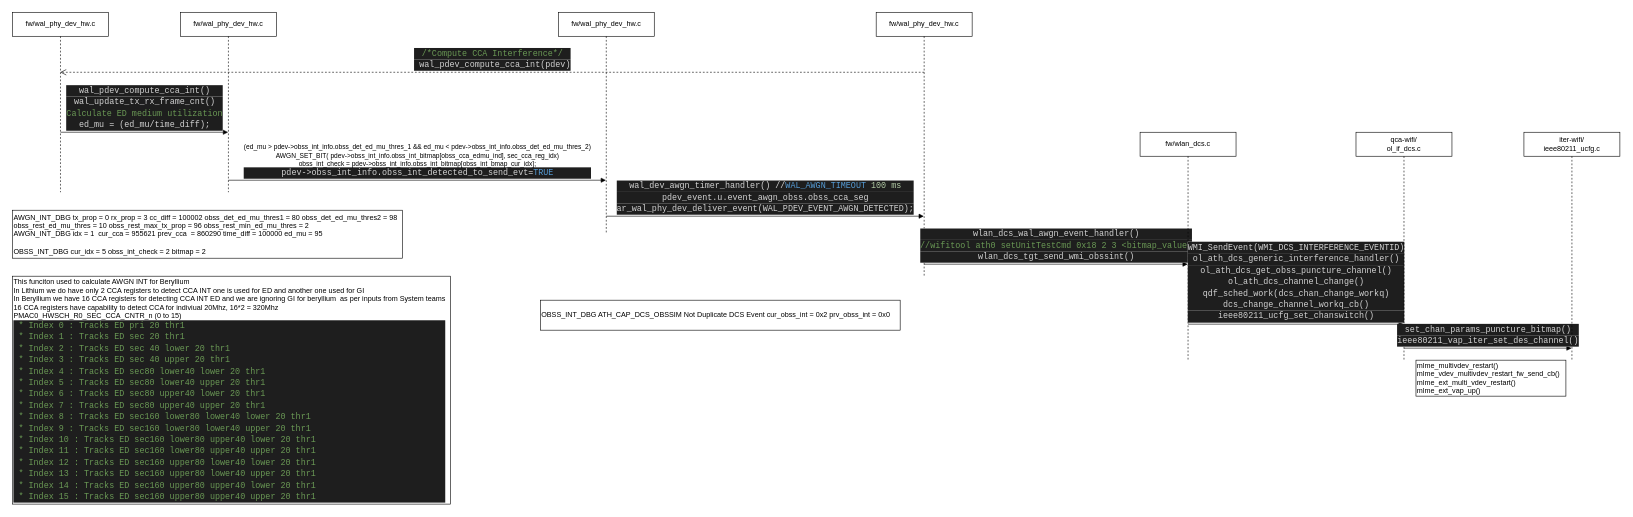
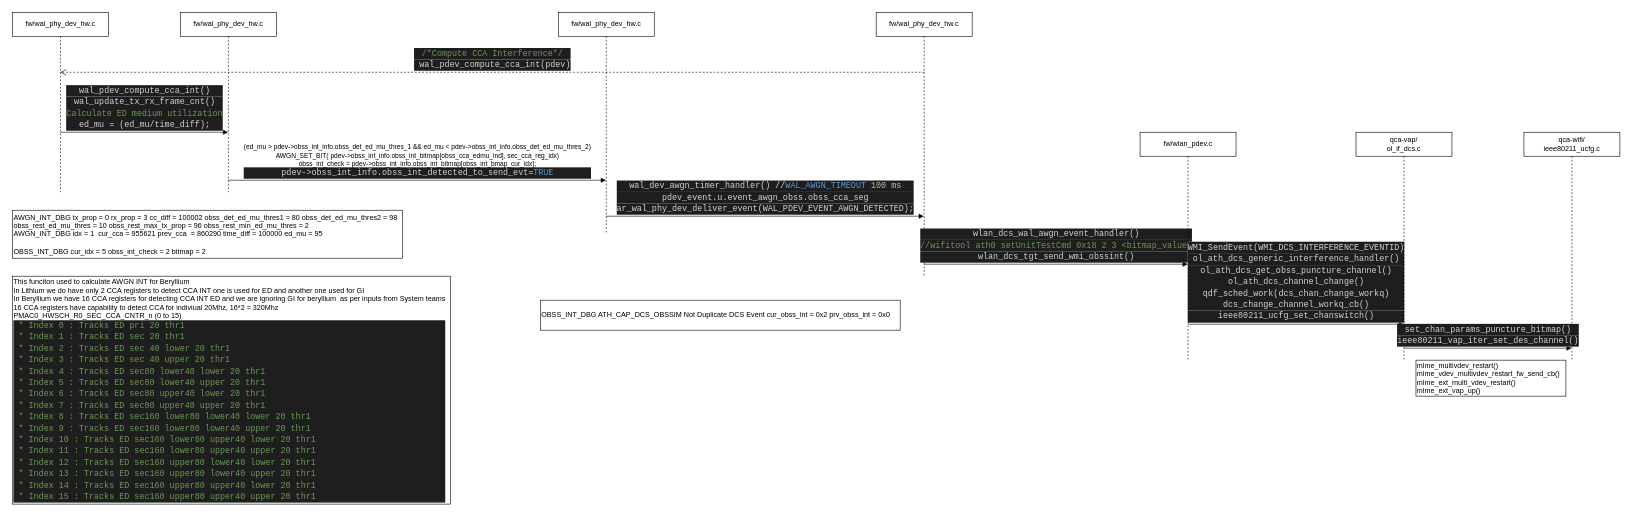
node "fw/wlan_dcs.c": label "fw/wlan_dcs.c" -> "fw/wlan_pdev.c"
node "qca-wifi/ ol_if_dcs.c": label "qca-wifi/ ol_if_dcs.c" -> "qca-vap/ ol_if_dcs.c"
node "iter-wifi/ ieee80211_ucfg.c": label "iter-wifi/ ieee80211_ucfg.c" -> "qca-wifi/ ieee80211_ucfg.c"
